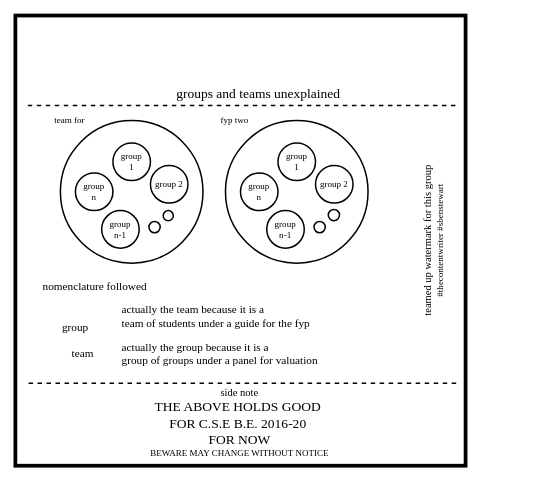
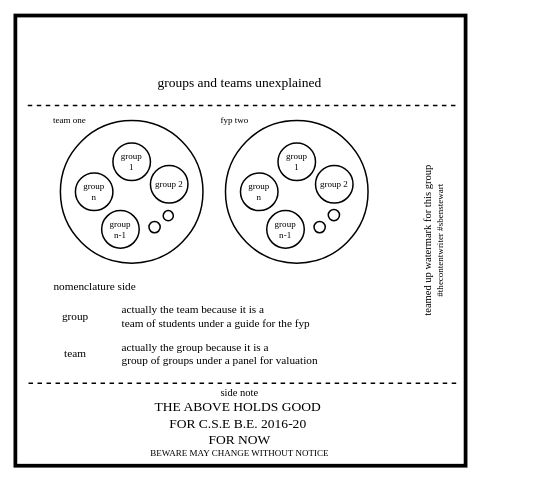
node "groups and teams unexplained": moved (258, 94) -> (240, 83)
node "team for": label "team for" -> "team one"
node "nomenclature followed": label "nomenclature followed" -> "nomenclature side"
node "group": moved (75, 327) -> (75, 315)
node "team": moved (83, 353) -> (75, 353)
